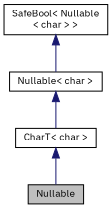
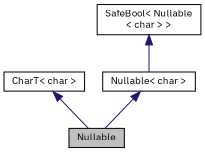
edge "CharT< char >" -> "Nullable< char >": now "Nullable" -> "Nullable< char >"
